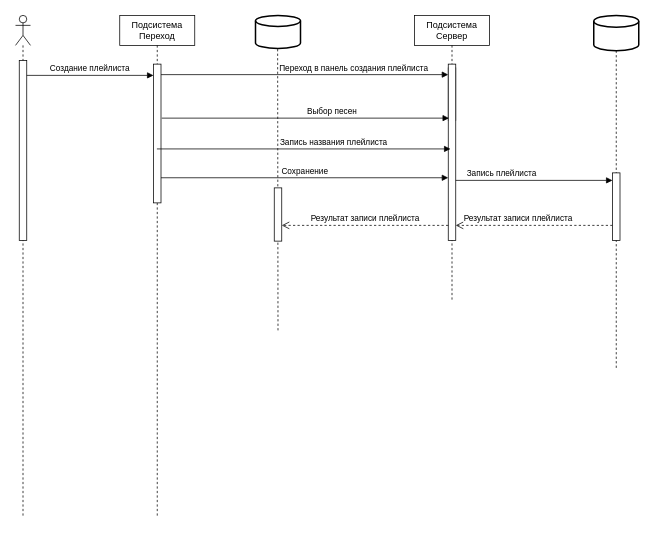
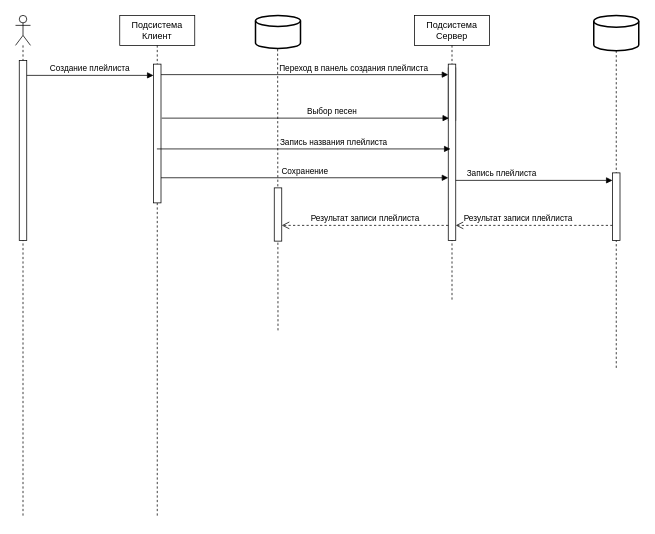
node "Подсистема Переход": label "Подсистема Переход" -> "Подсистема Клиент"
